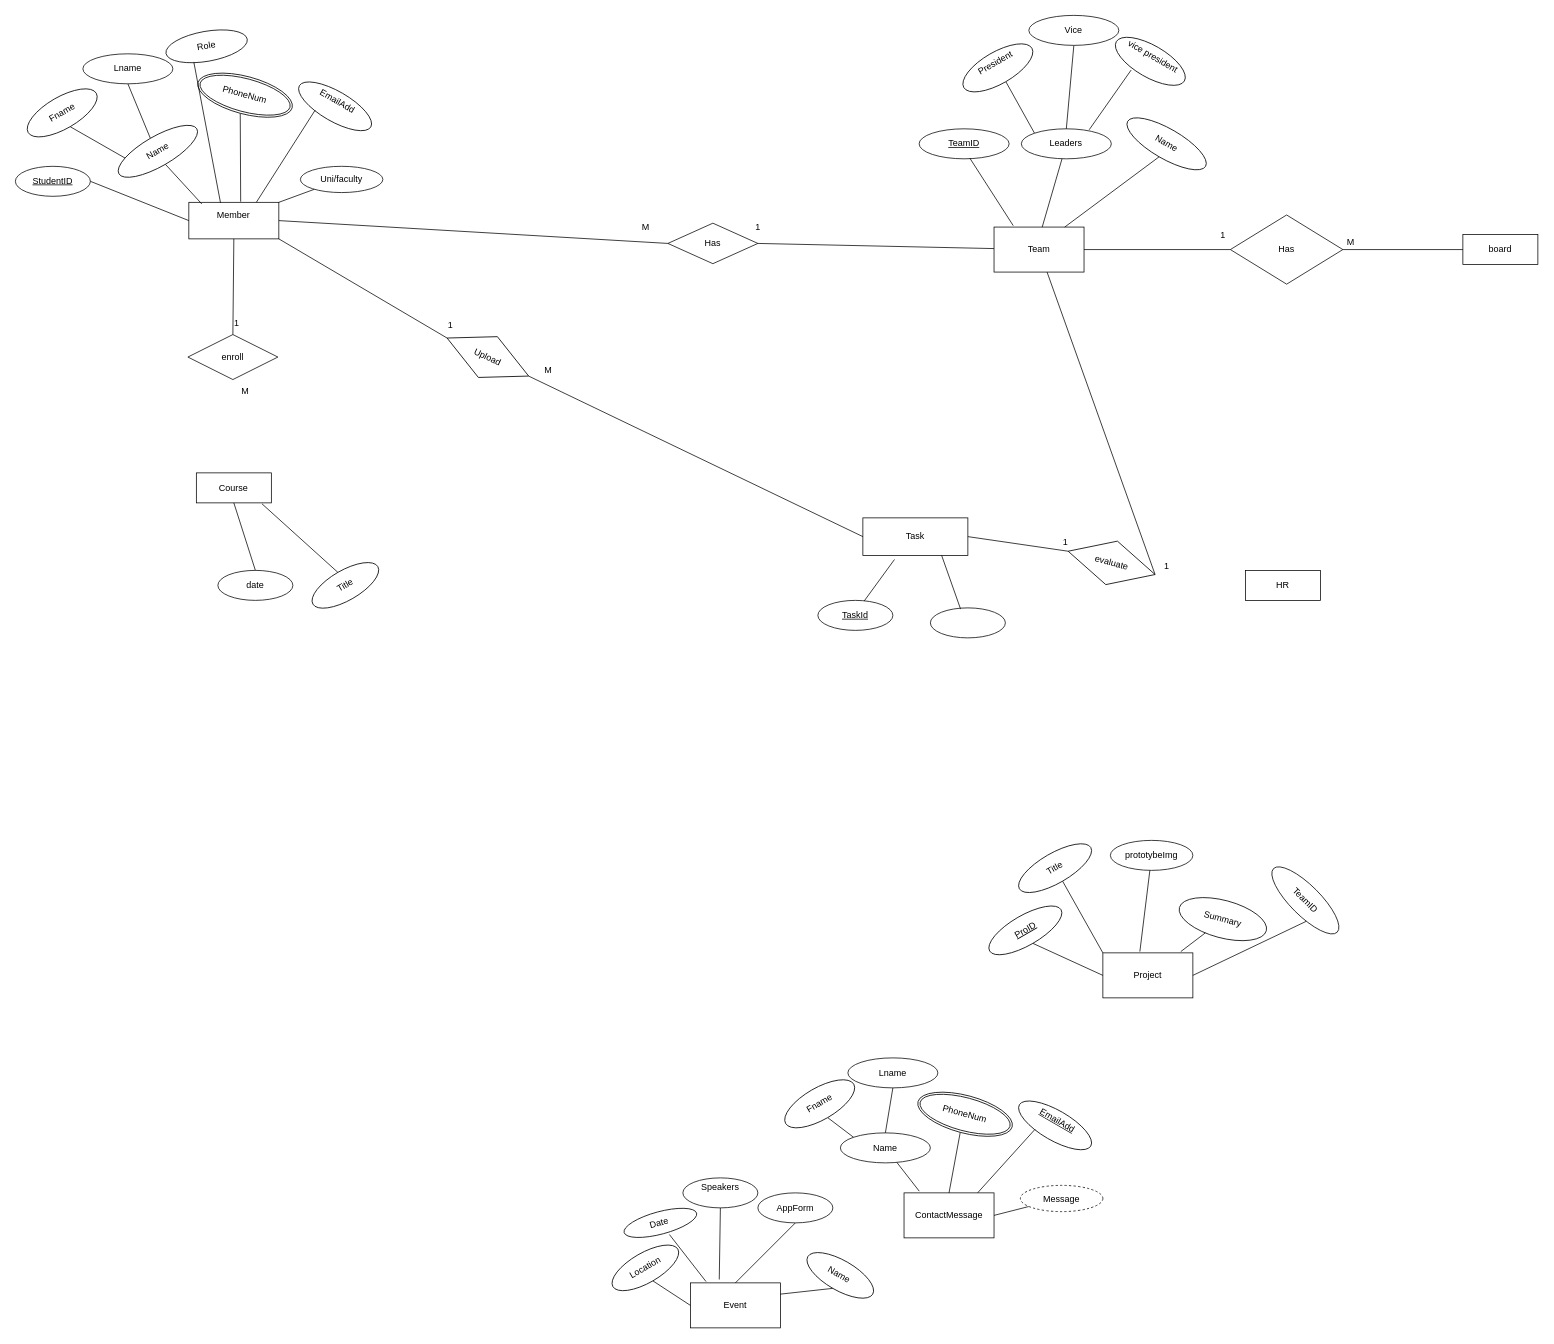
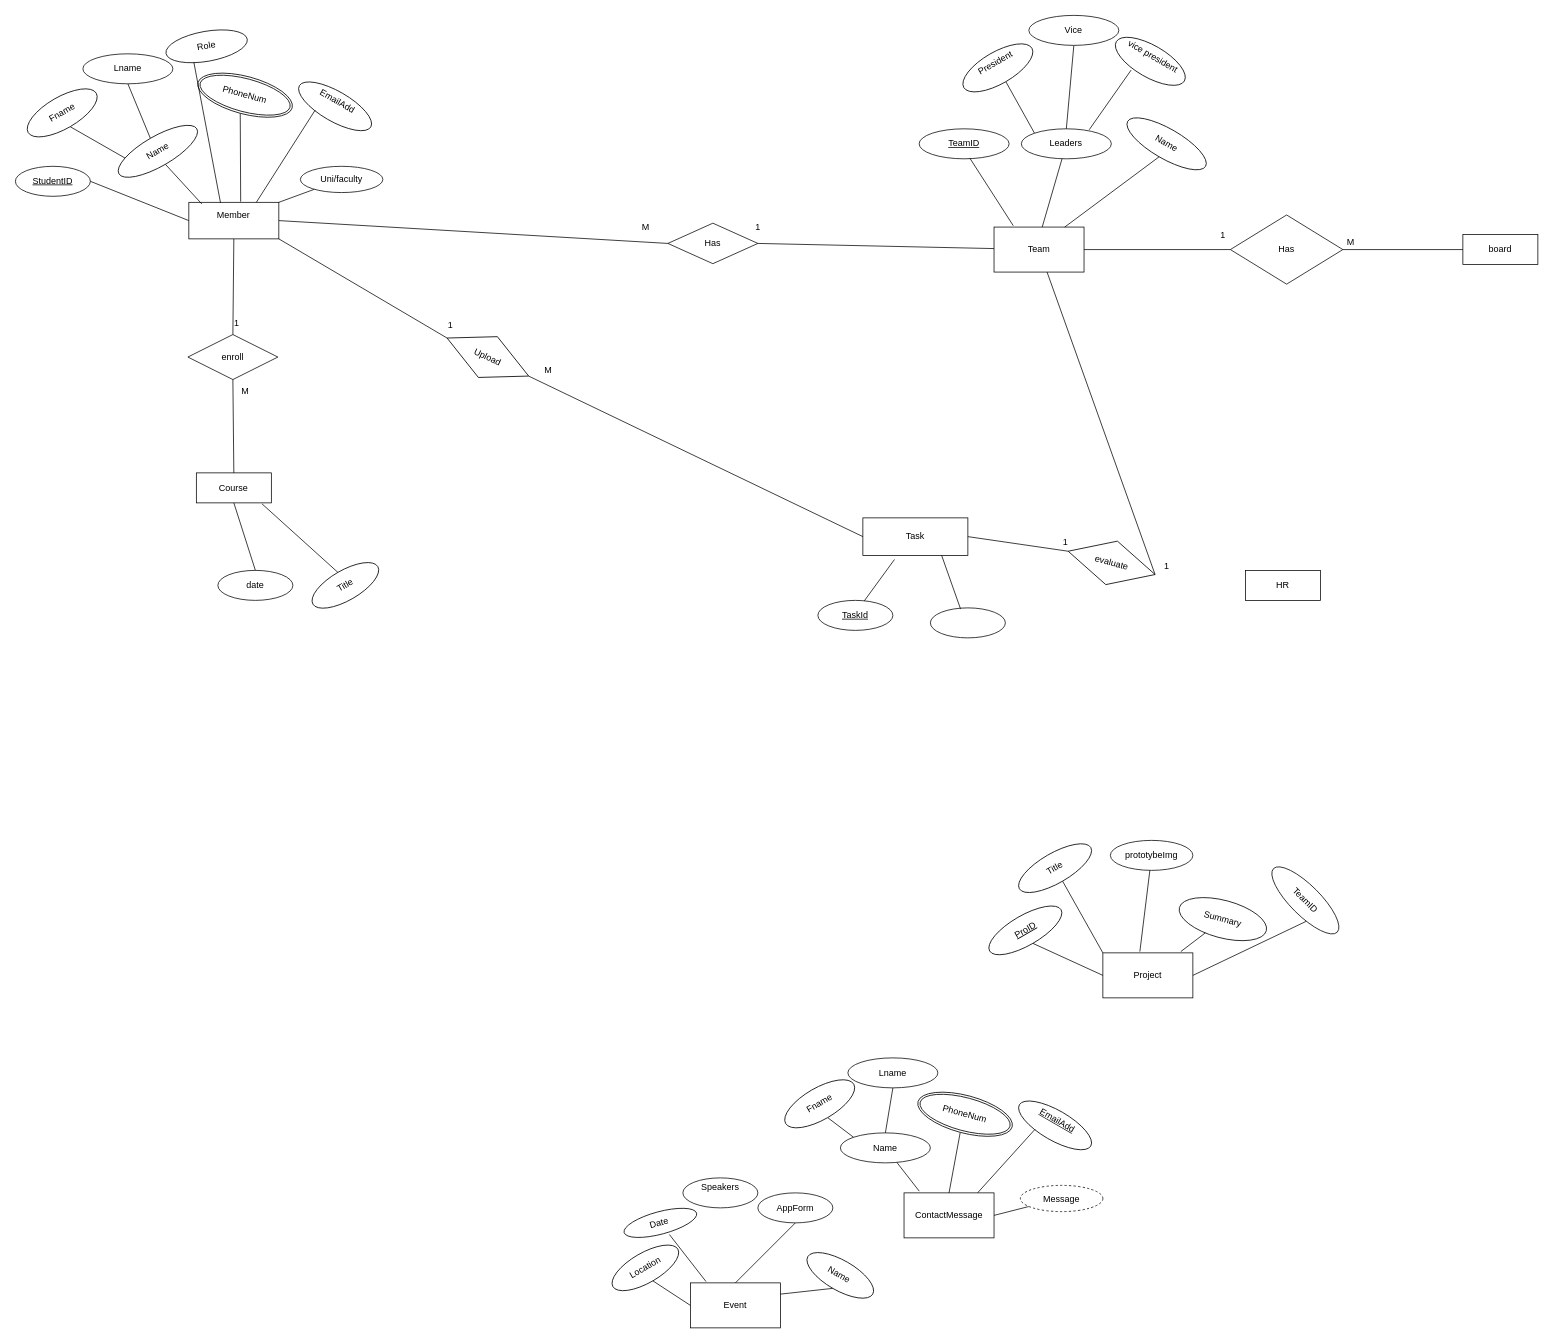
edge "enroll" -- "Course": added
edge "Speakers" -- "Event": removed
